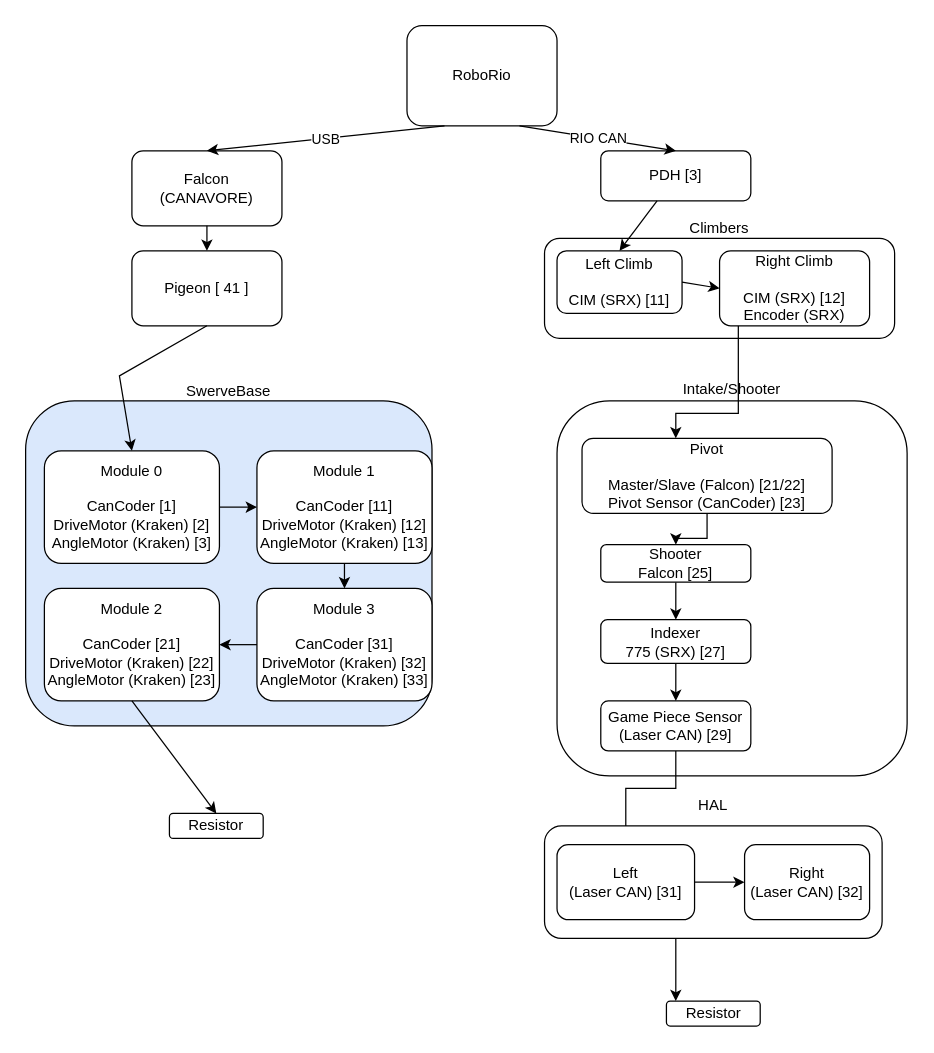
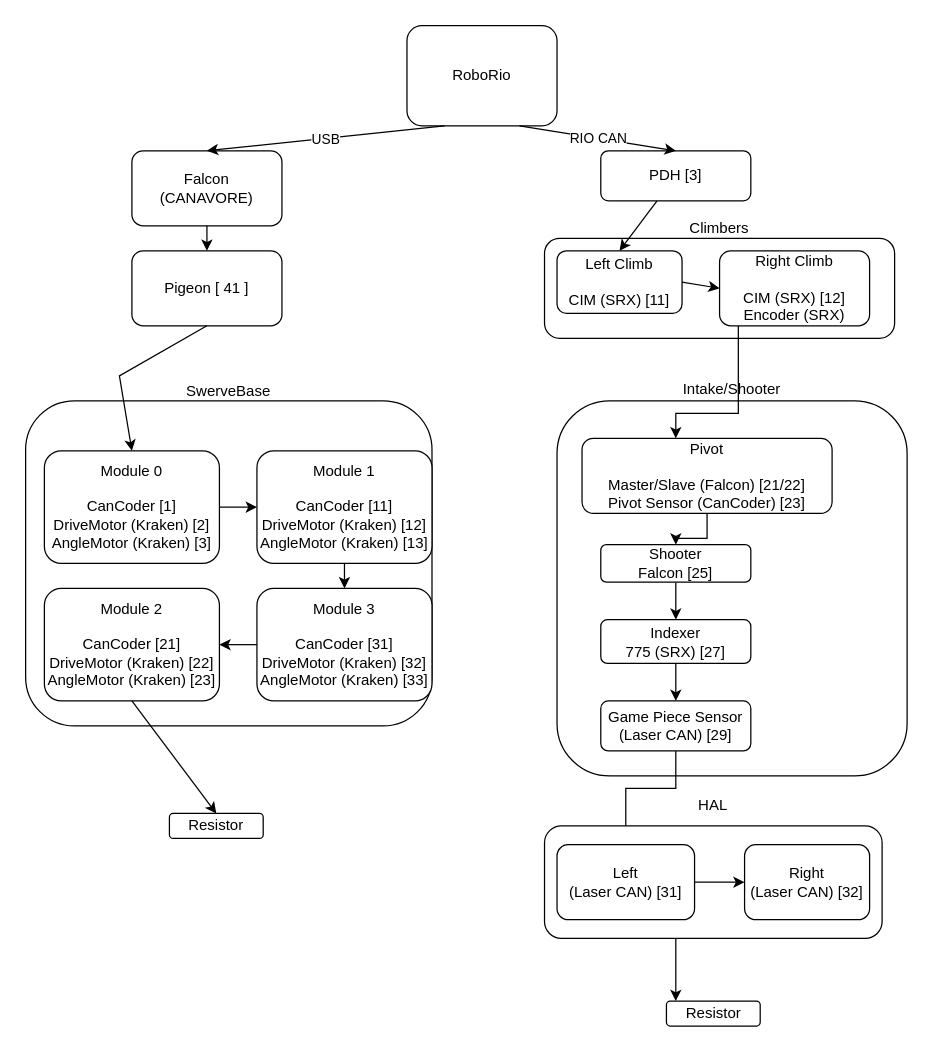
node "SwerveBase": fillcolor #dae8fc -> #ffffff
